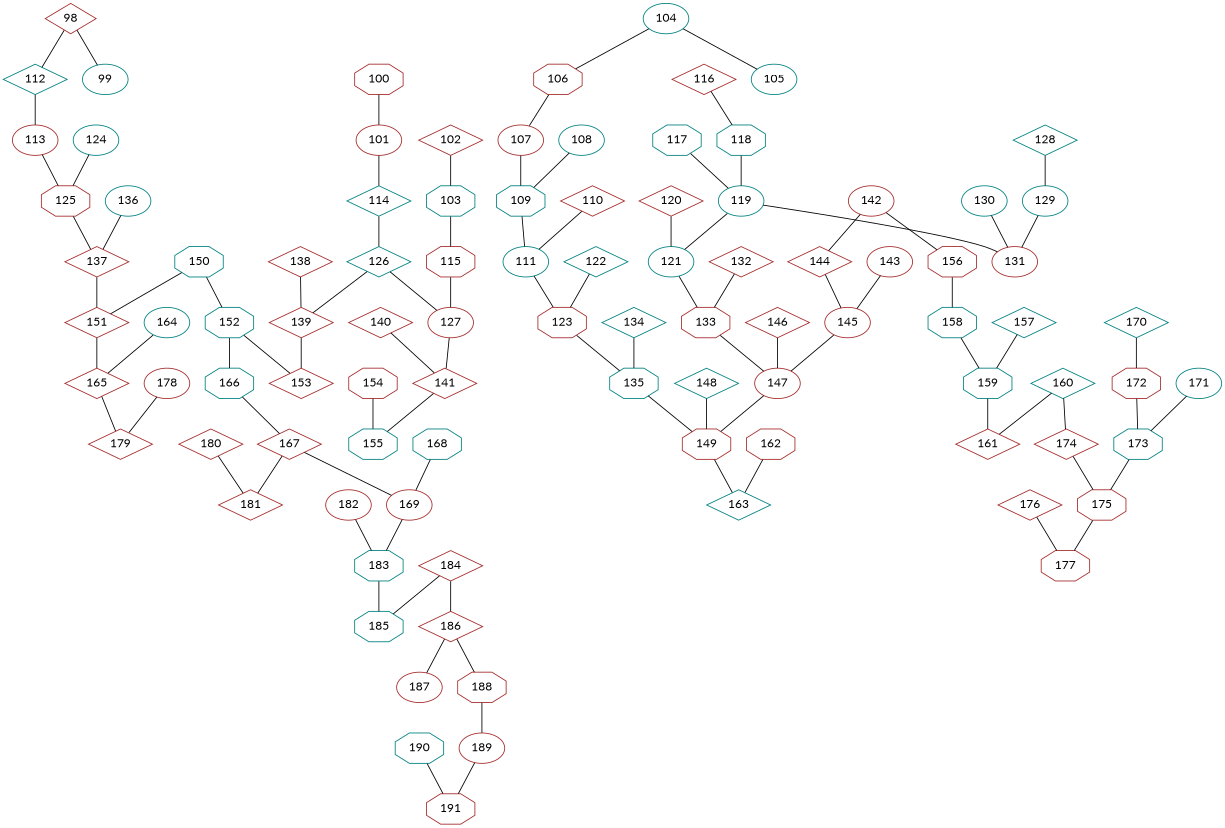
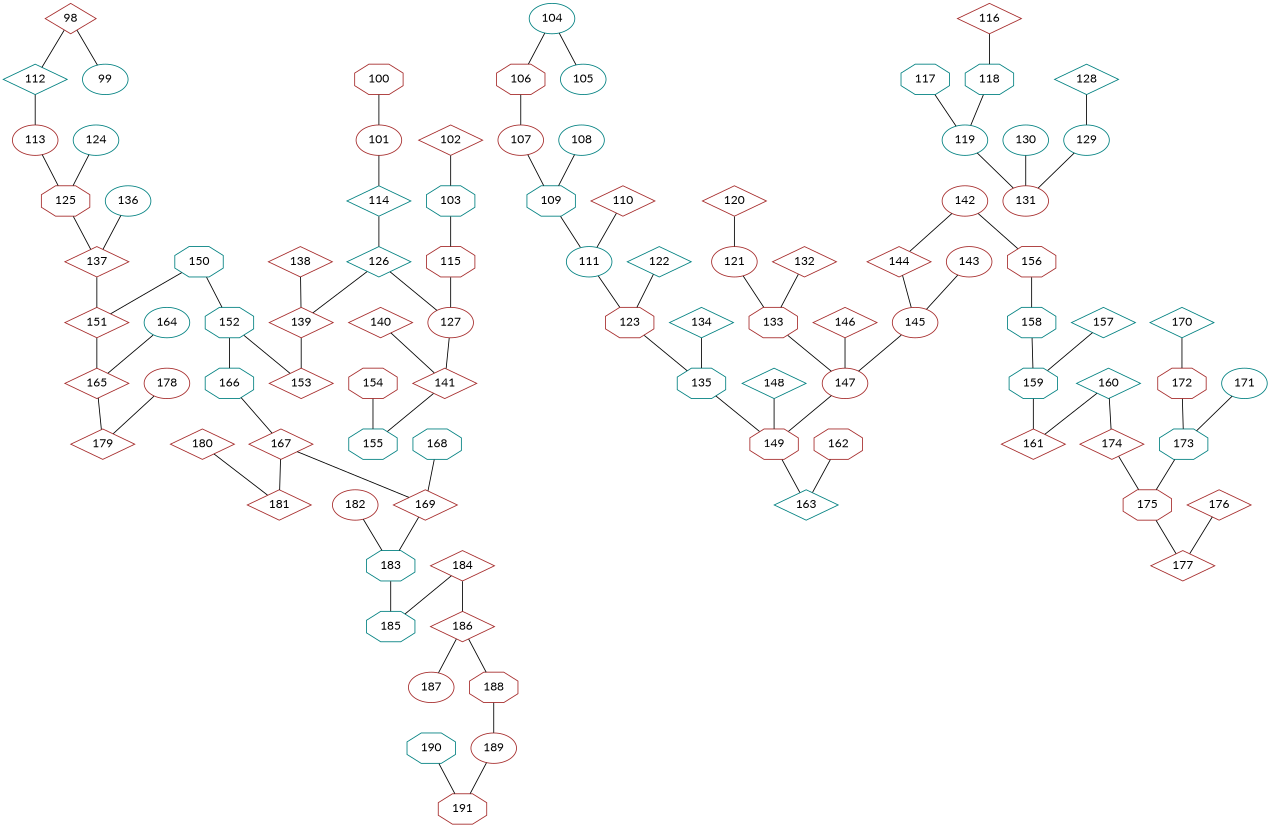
edge "119" -- "121": removed
node "121": color teal -> brown
node "169": shape ellipse -> diamond
node "177": shape octagon -> diamond
